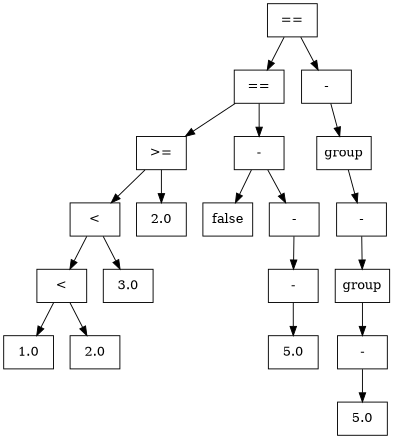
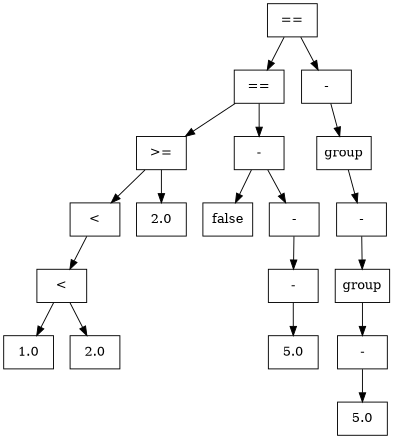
node "3.0": removed
